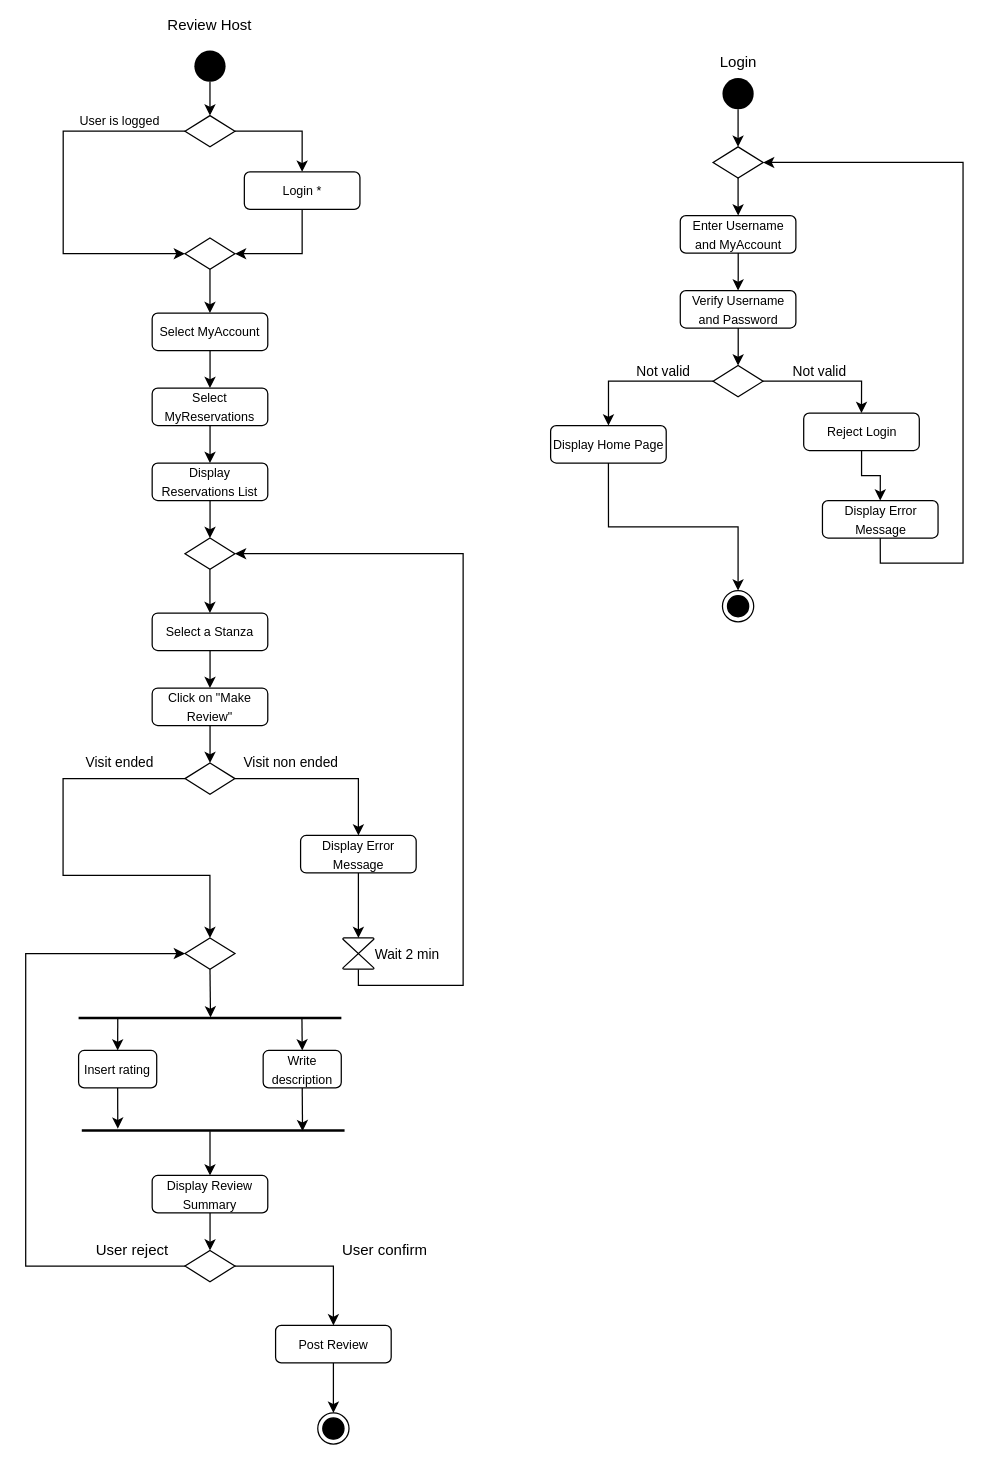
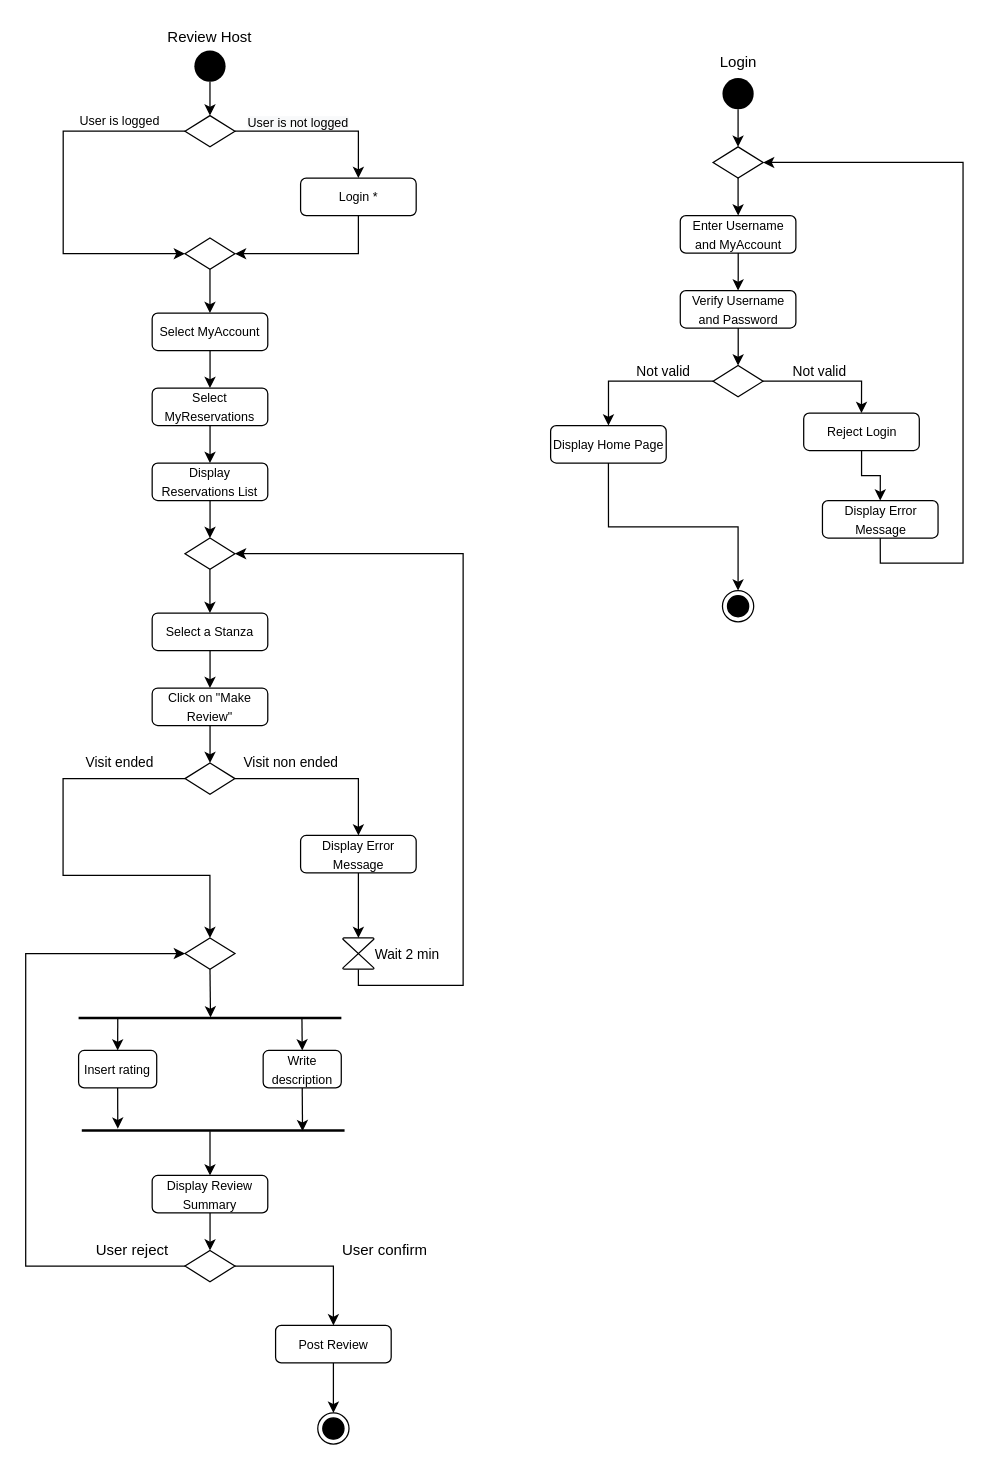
node "Review Host": moved (210, 26) -> (210, 38)
node "User is not logged": added
node "Login *": moved (302, 191) -> (358, 197)
